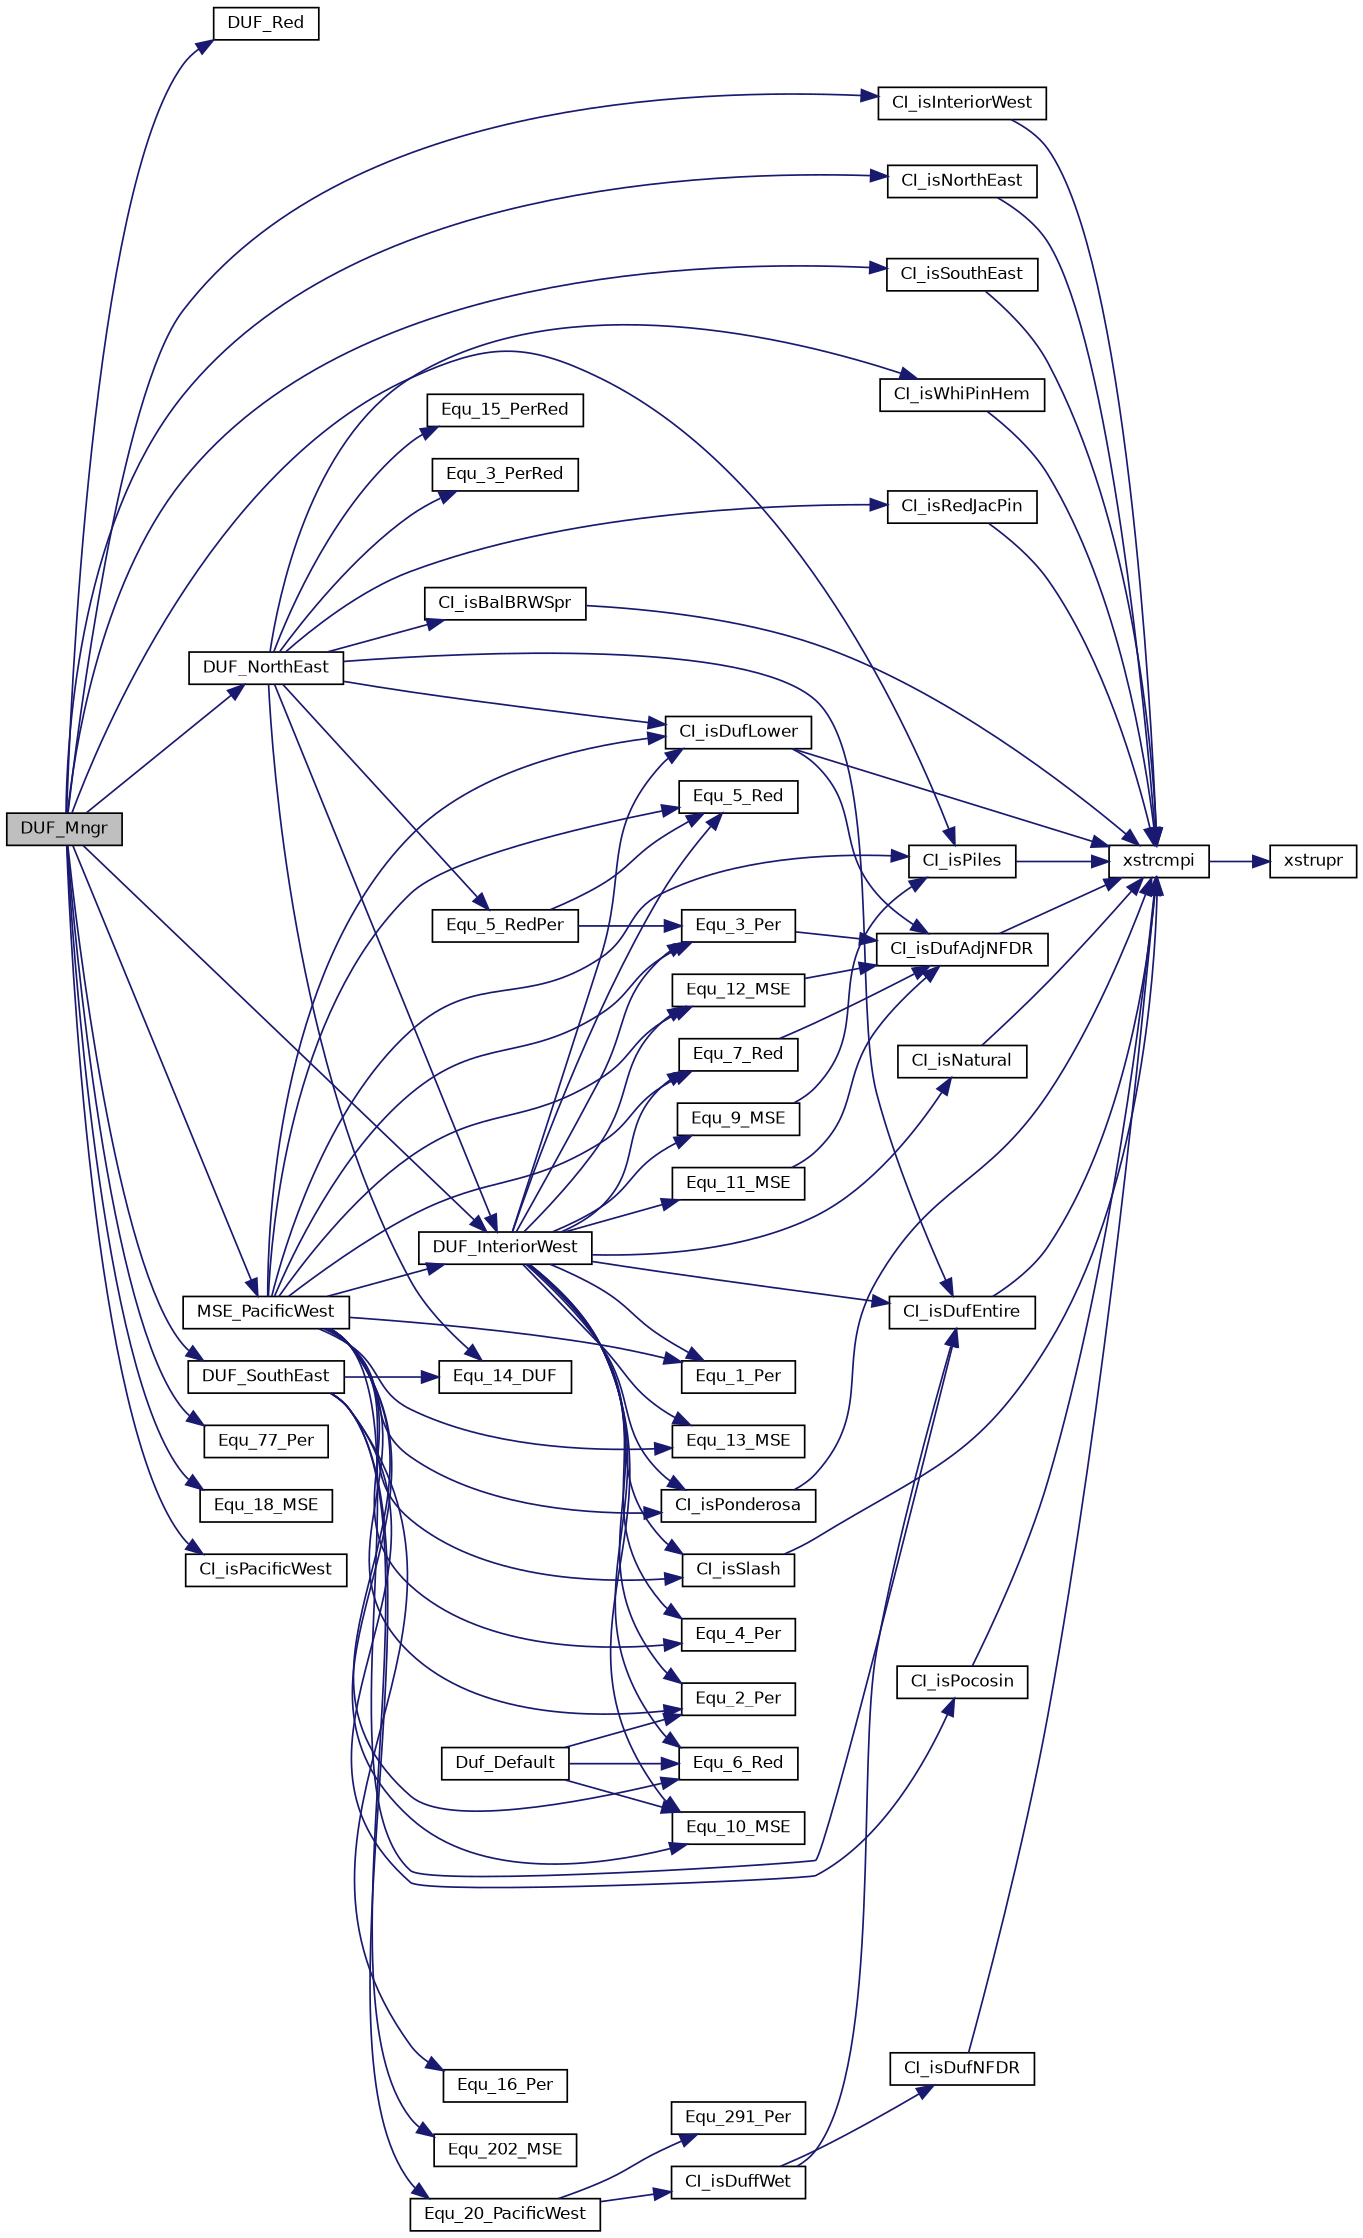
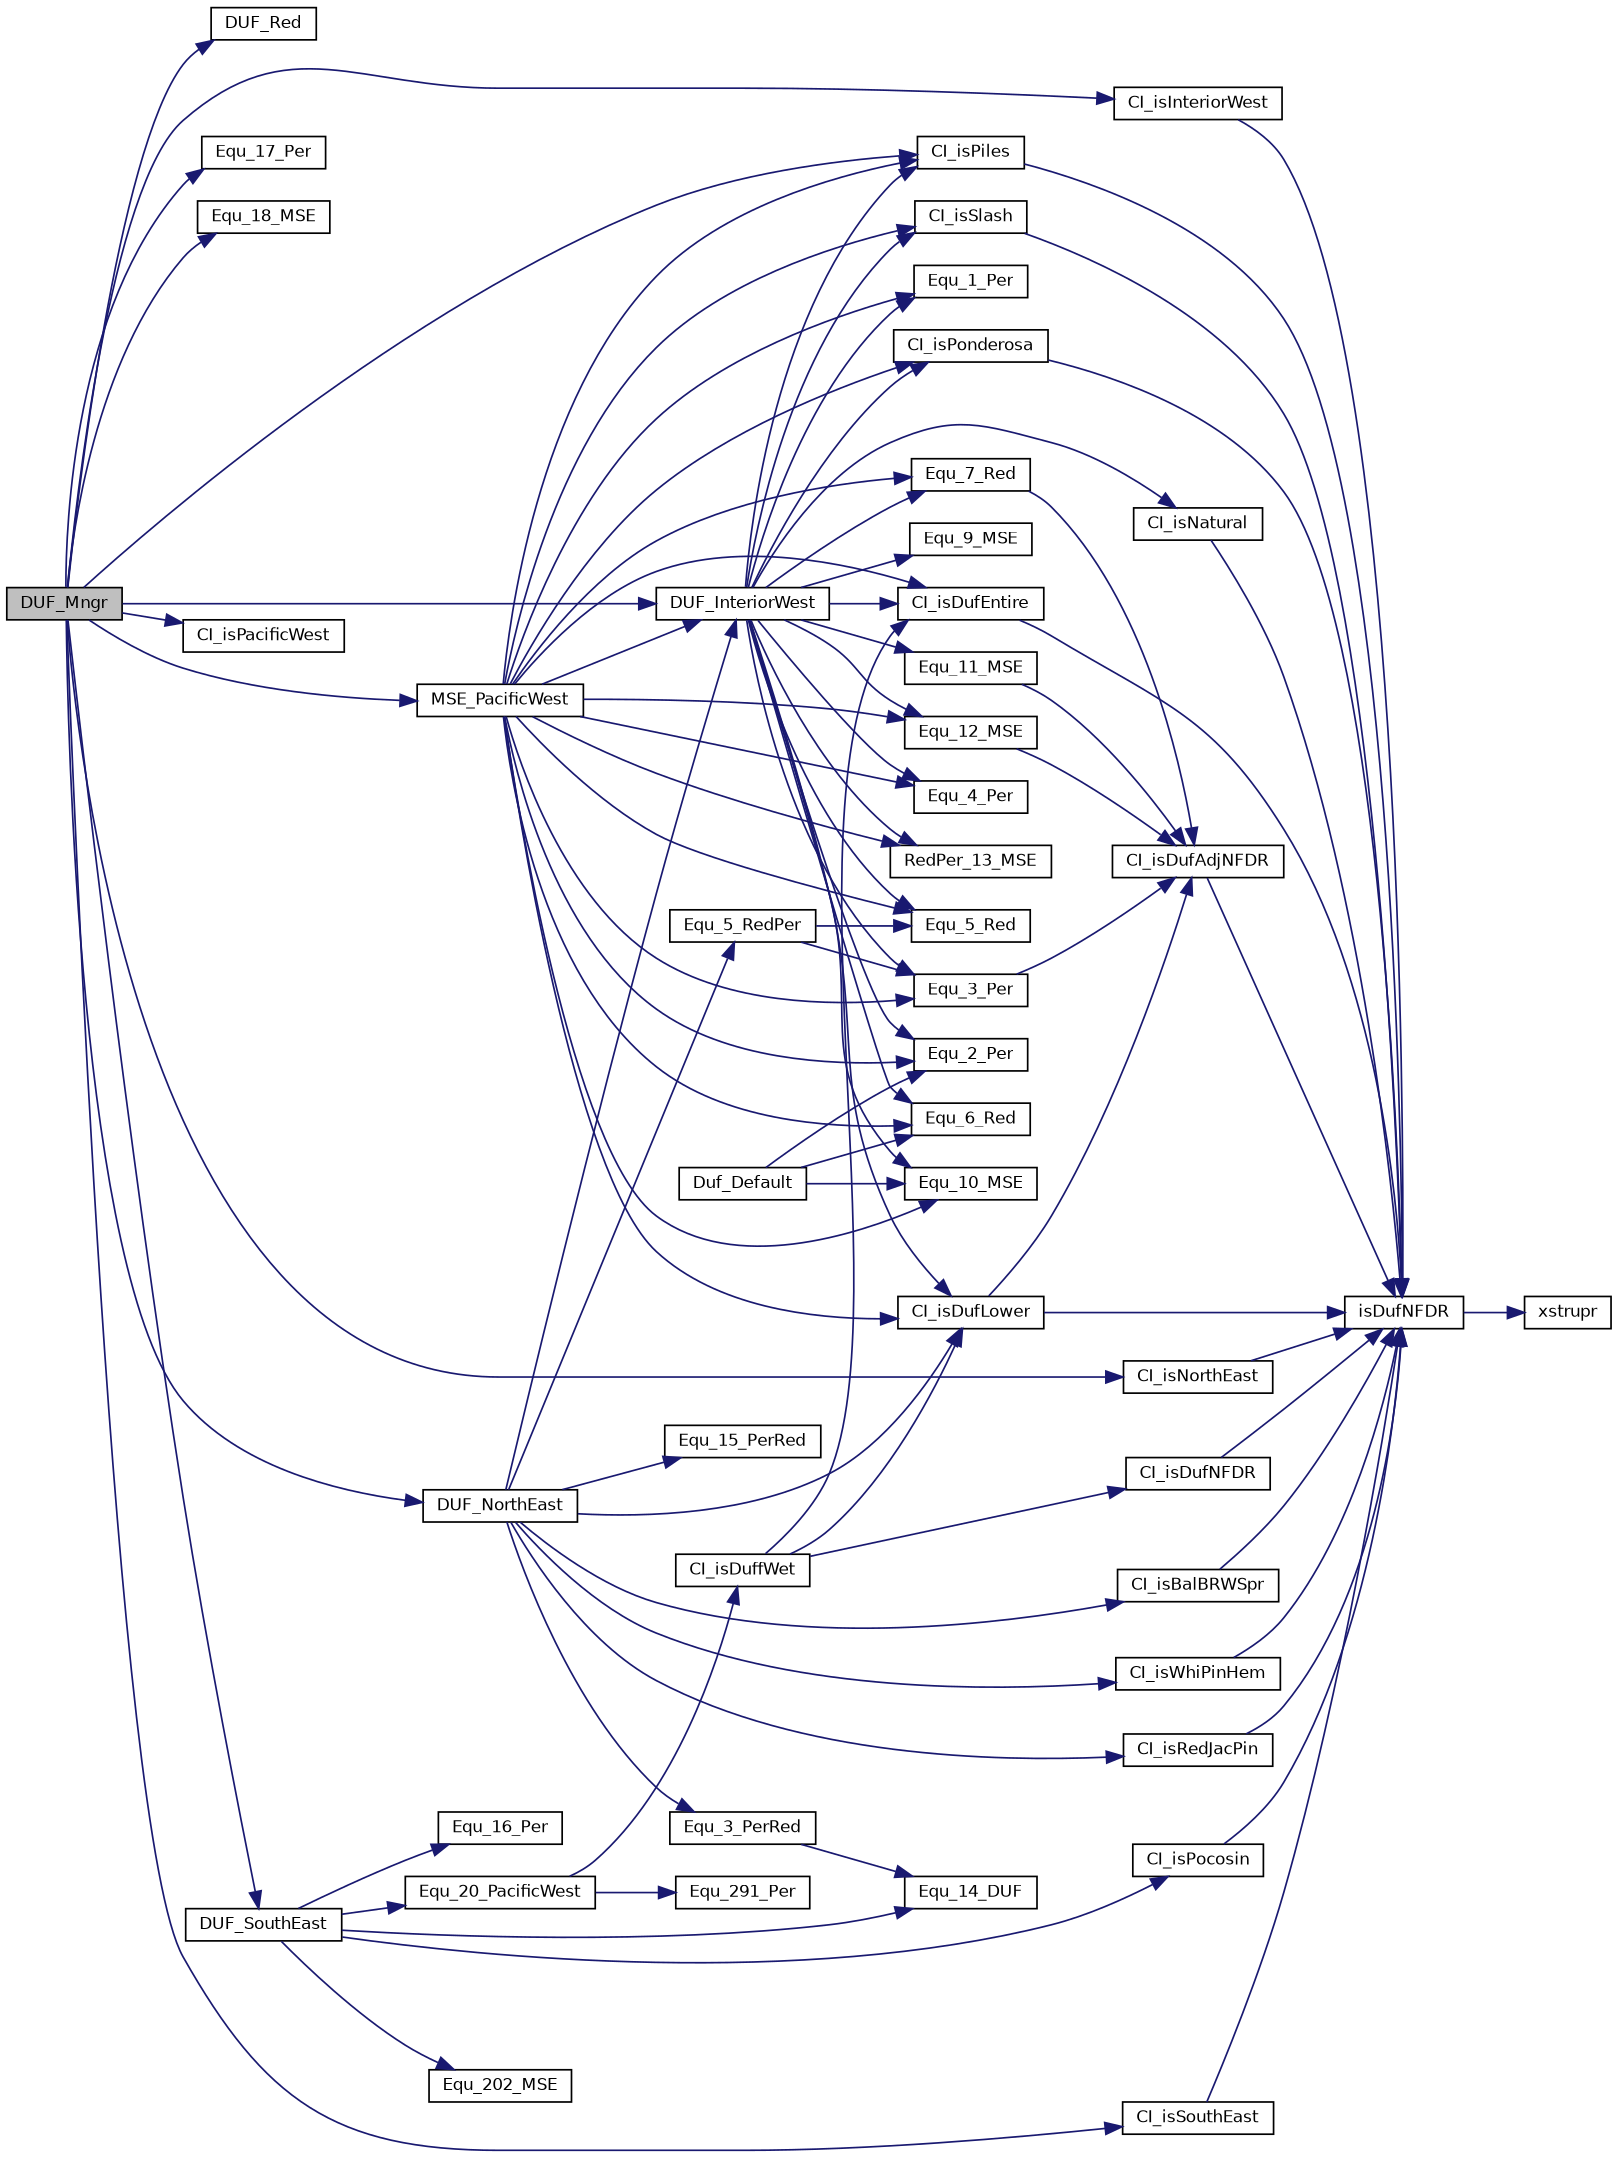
edge "DUF_NorthEast" -> "CI_isDufEntire": removed
node "xstrcmpi": label "xstrcmpi" -> "isDufNFDR"
edge "DUF_NorthEast" -> "Equ_14_DUF": now "Equ_3_PerRed" -> "Equ_14_DUF"
edge "Equ_9_MSE" -> "CI_isPiles": now "DUF_InteriorWest" -> "CI_isPiles"
node "Equ_77_Per": label "Equ_77_Per" -> "Equ_17_Per"
node "Equ_13_MSE": label "Equ_13_MSE" -> "RedPer_13_MSE"
edge "CI_isDuffWet" -> "CI_isDufLower": added
